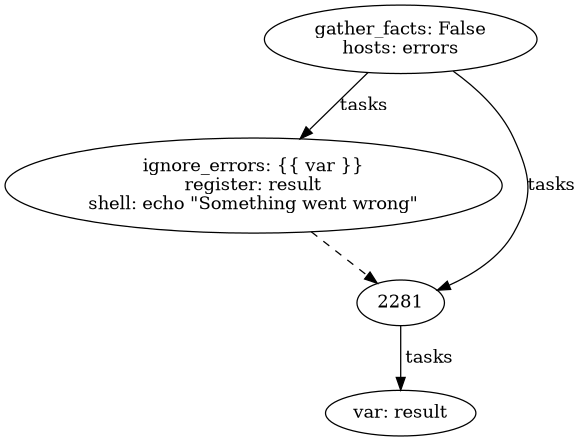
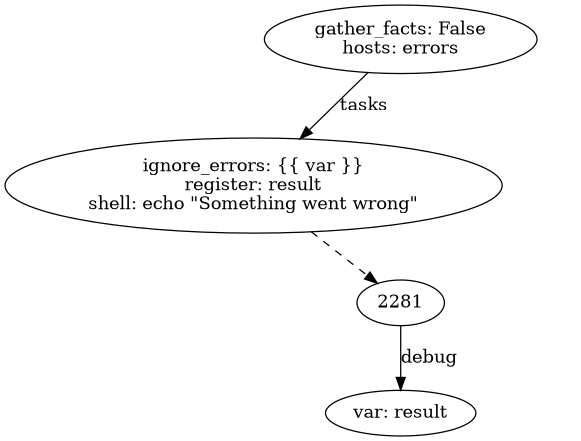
edge "gather_facts: False hosts: errors" -> "2281": removed, label "tasks"
edge "2281" -> "var: result": label "tasks" -> "debug"
